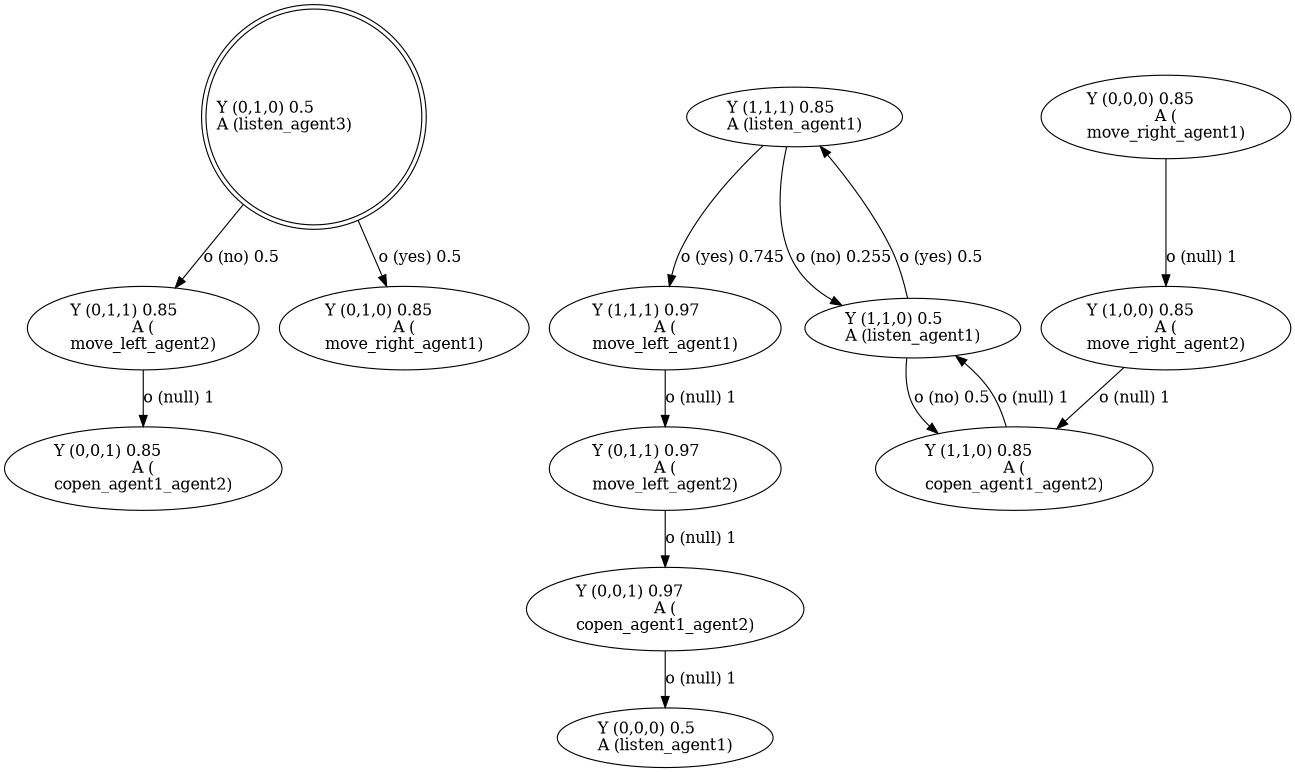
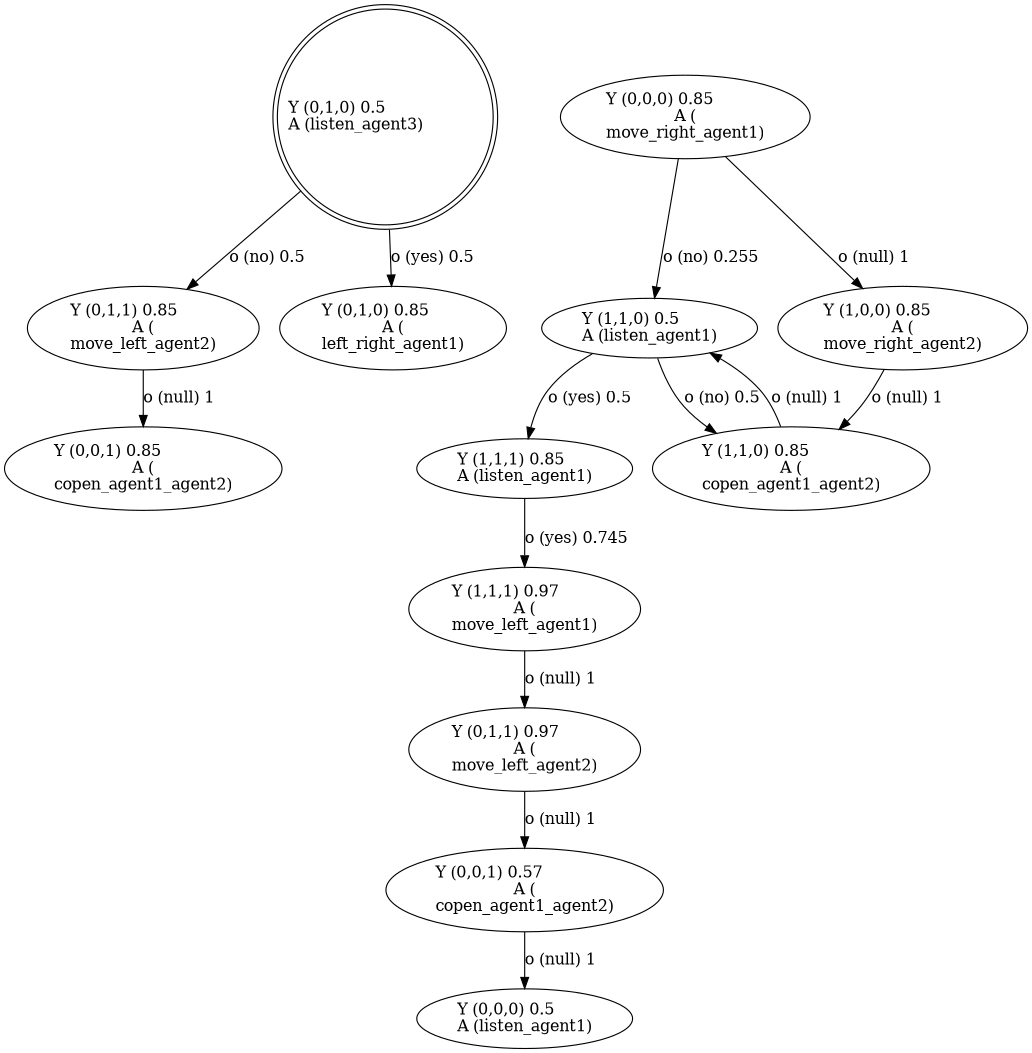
edge "Y (1,1,1) 0.85 A (listen_agent1)" -> "Y (1,1,0) 0.5 A (listen_agent1)": now "Y (0,0,0) 0.85 A ( move_right_agent1)" -> "Y (1,1,0) 0.5 A (listen_agent1)"
node "Y (0,1,0) 0.85 A ( move_right_agent1)": label "Y (0,1,0) 0.85 A ( move_right_agent1)" -> "Y (0,1,0) 0.85 A ( left_right_agent1)"
node "Y (0,0,1) 0.97 A ( copen_agent1_agent2)": label "Y (0,0,1) 0.97 A ( copen_agent1_agent2)" -> "Y (0,0,1) 0.57 A ( copen_agent1_agent2)"
